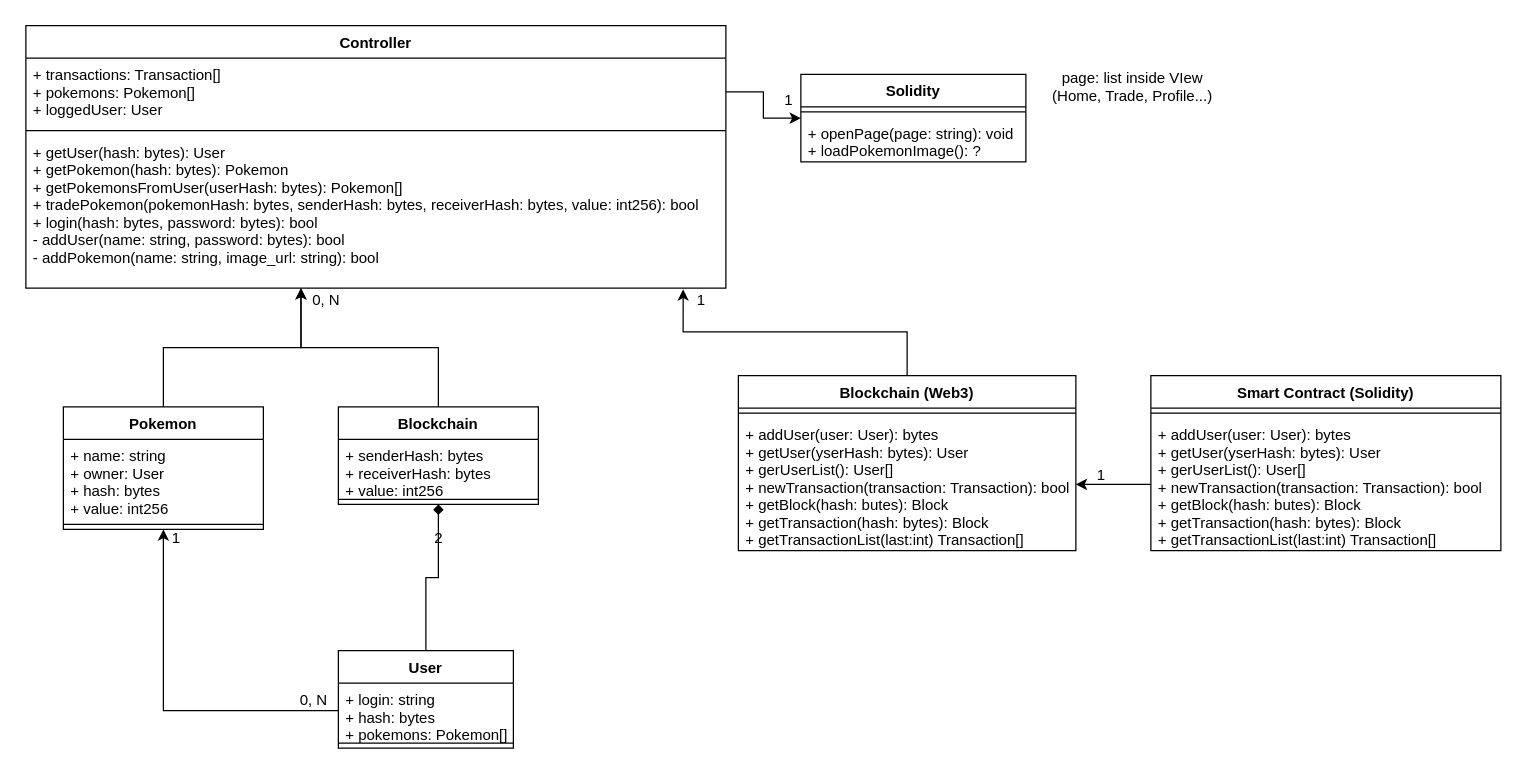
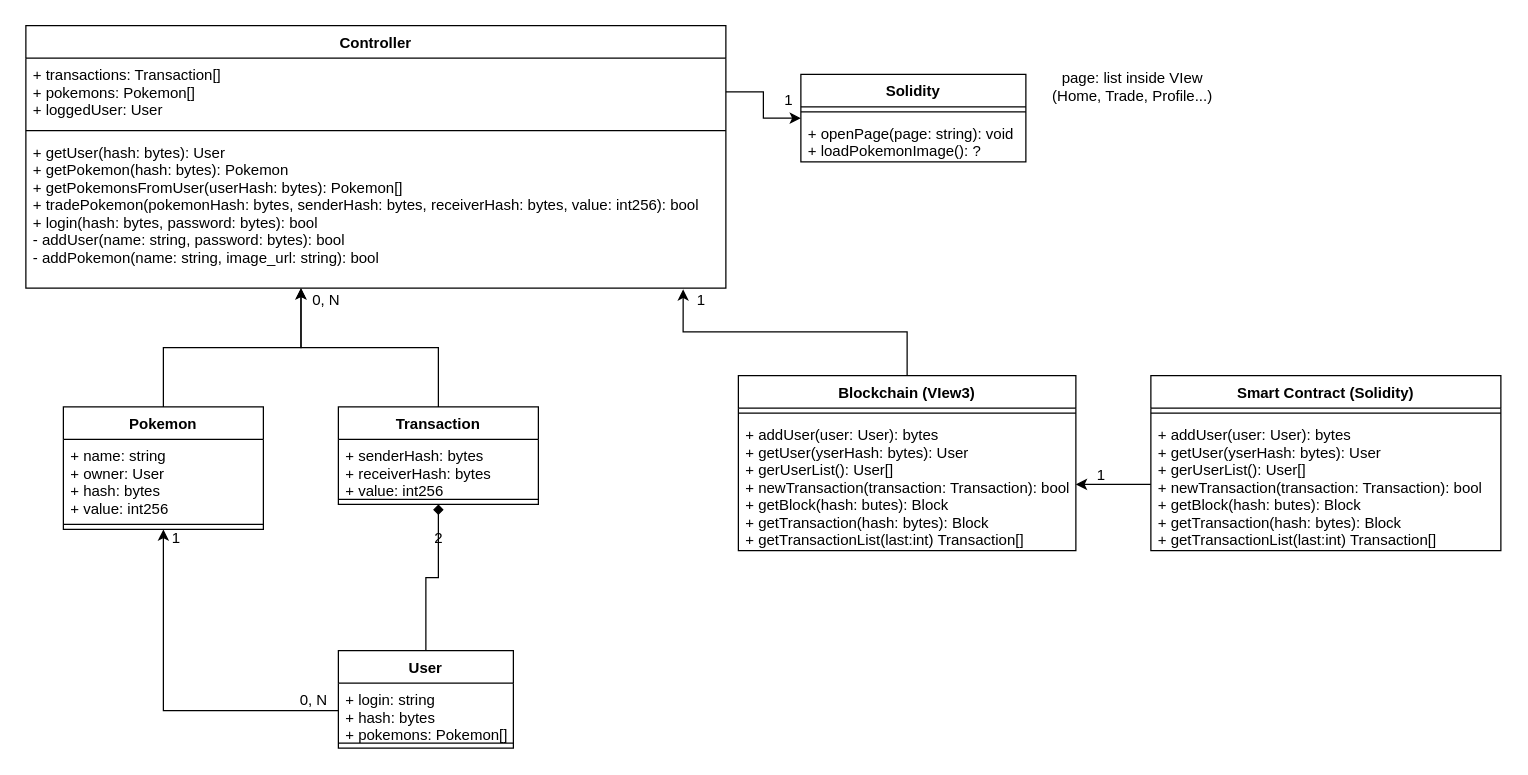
node "Blockchain (Web3)": label "Blockchain (Web3)" -> "Blockchain (VIew3)"
node "Blockchain": label "Blockchain" -> "Transaction"
